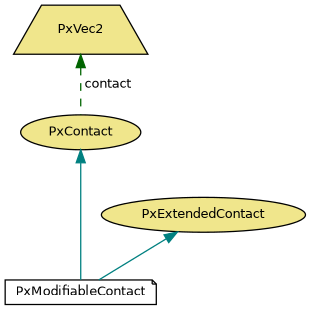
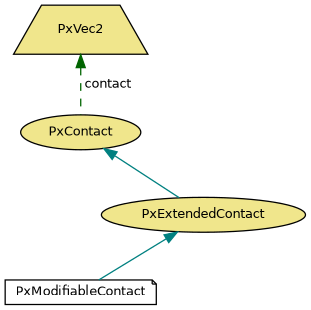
edge "PxModifiableContact" -> "PxContact": now "PxExtendedContact" -> "PxContact"
